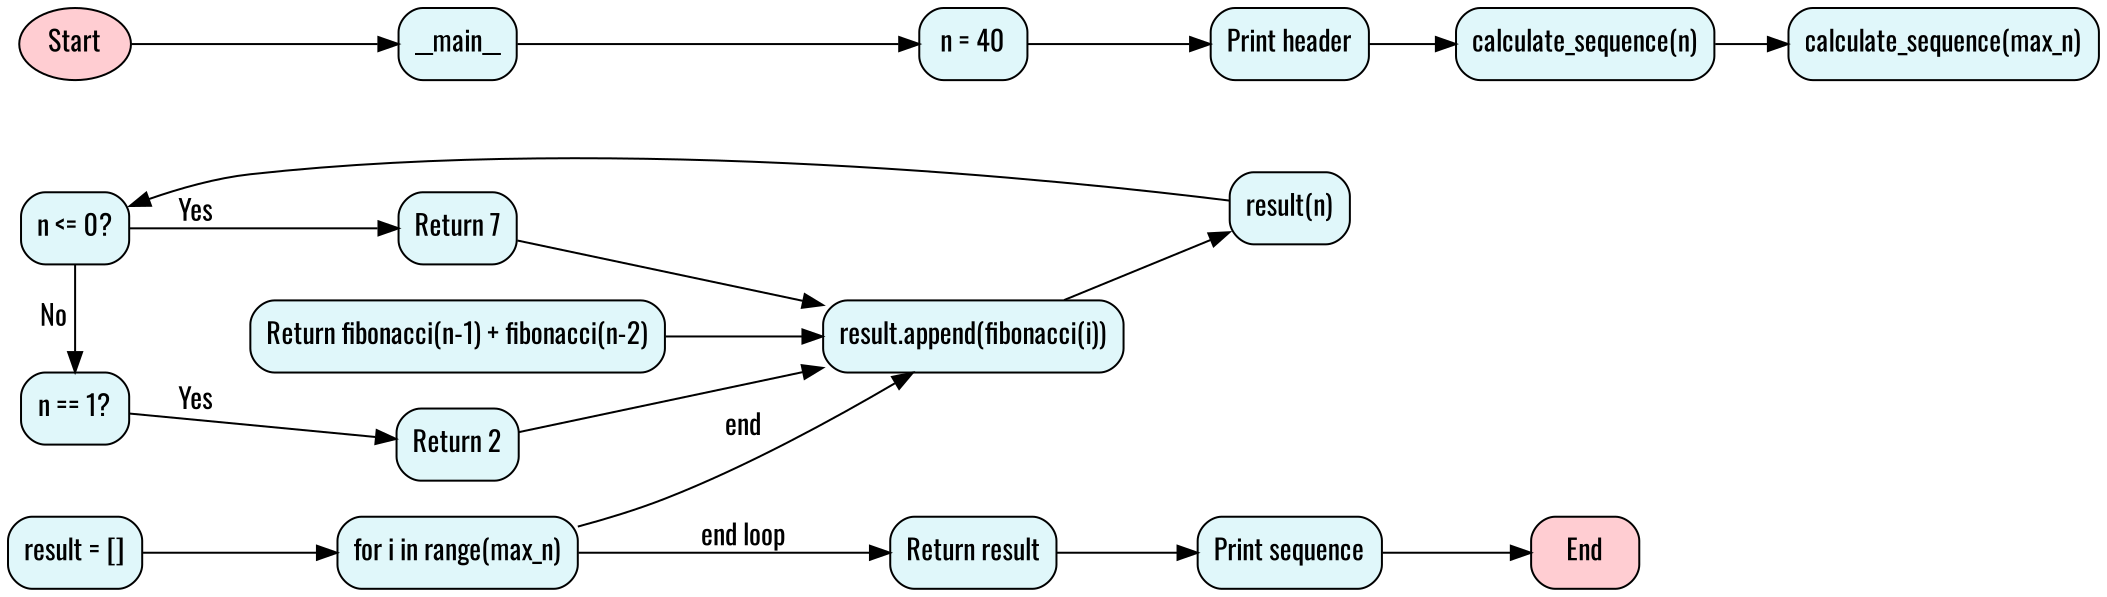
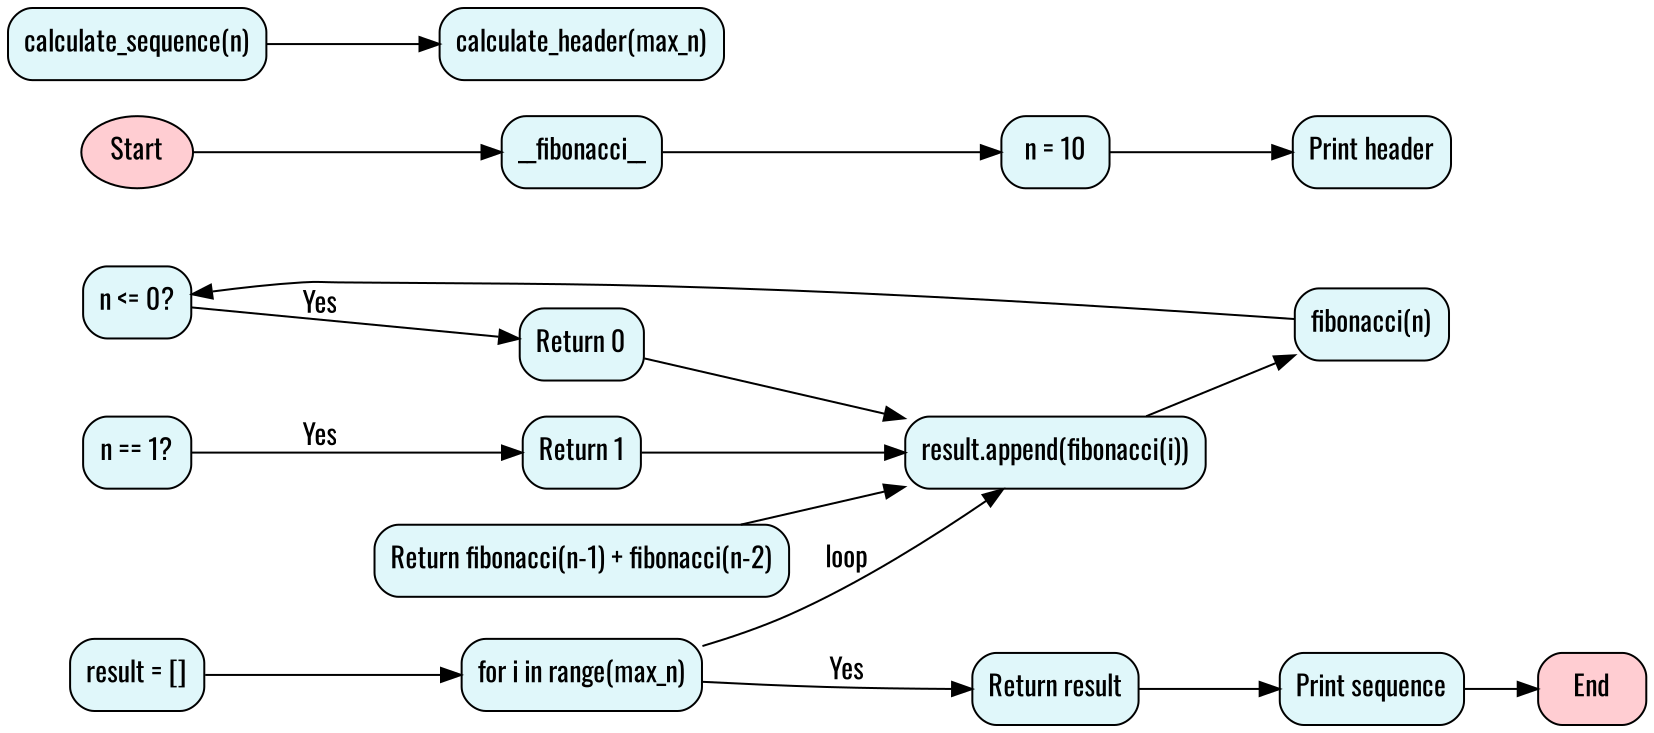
node "__main__": label "__main__" -> "__fibonacci__"
node "n = 40": label "n = 40" -> "n = 10"
edge "Print header" -> "calculate_sequence(n)": removed
node "calculate_sequence(max_n)": label "calculate_sequence(max_n)" -> "calculate_header(max_n)"
node "result(n)": label "result(n)" -> "fibonacci(n)"
node "Return 7": label "Return 7" -> "Return 0"
edge "n <= 0?" -> "n == 1?": removed, label "No"
edge "for i in range(max_n)" -> "result.append(fibonacci(i))": label "end" -> "loop"
node "Return 2": label "Return 2" -> "Return 1"
edge "for i in range(max_n)" -> "Return result": label "end loop" -> "Yes"
